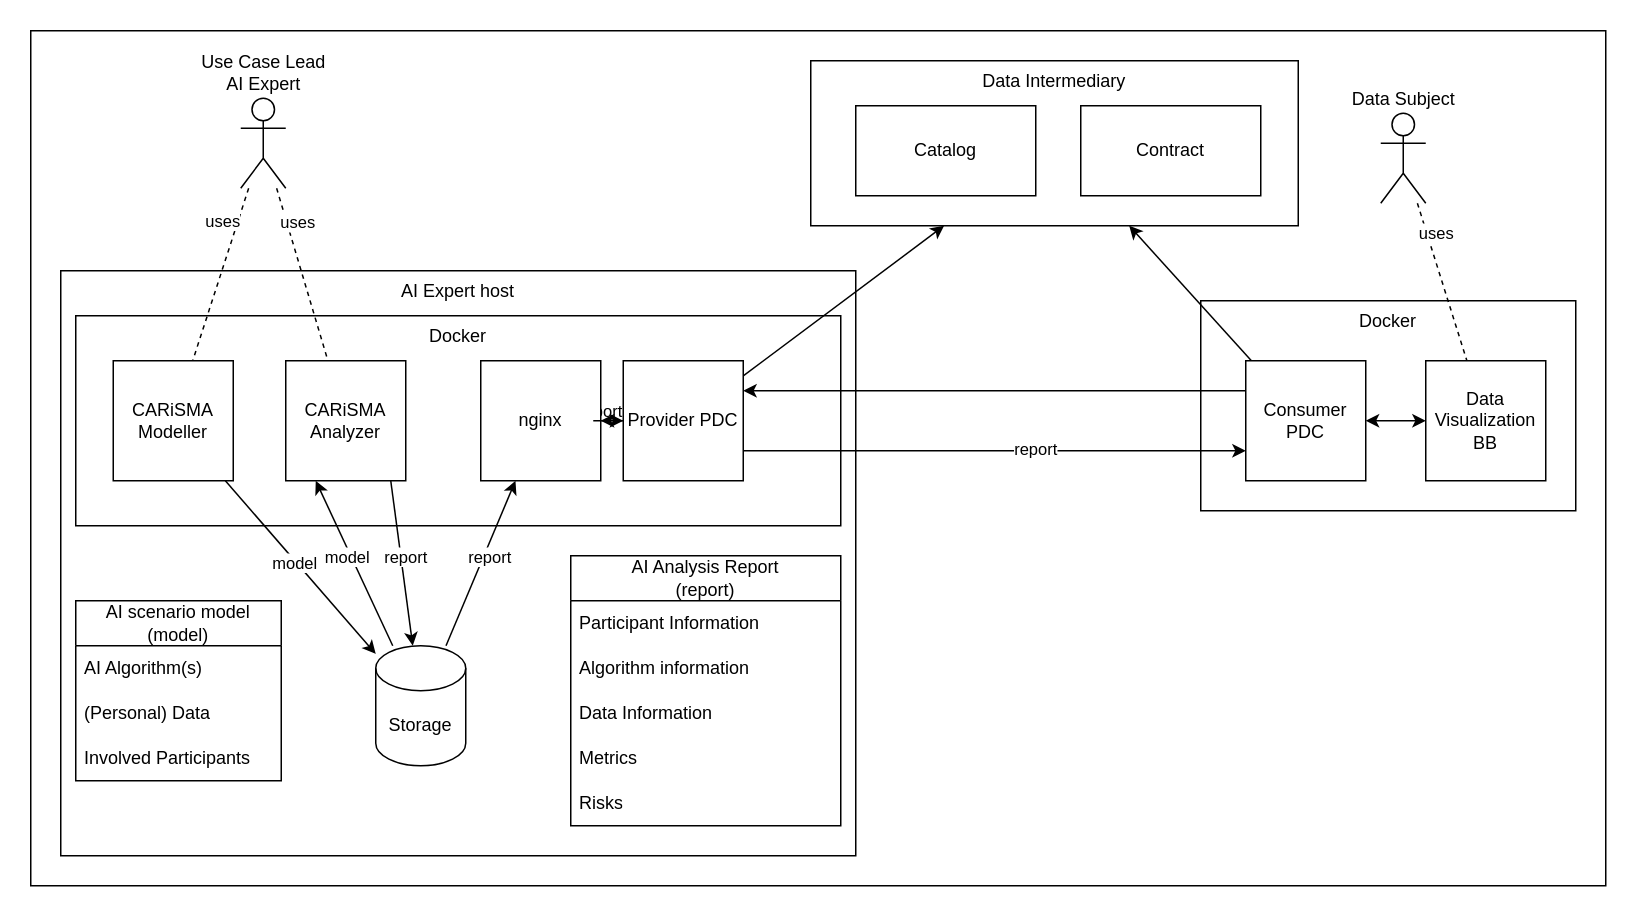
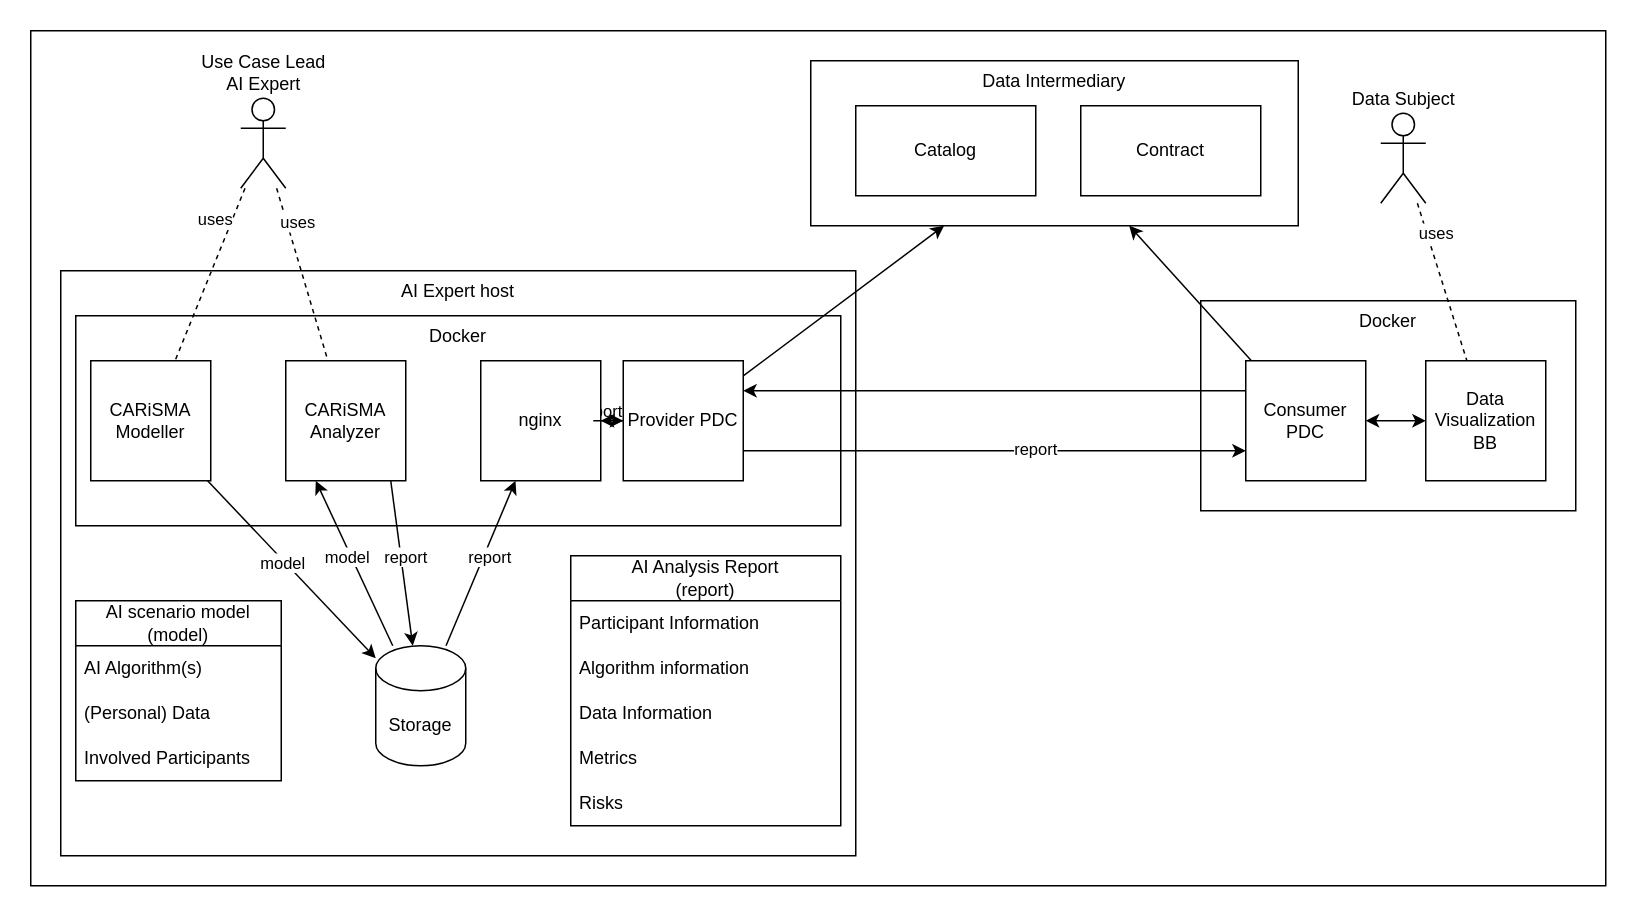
node "CARiSMA Modeller": moved (173, 421) -> (151, 421)
